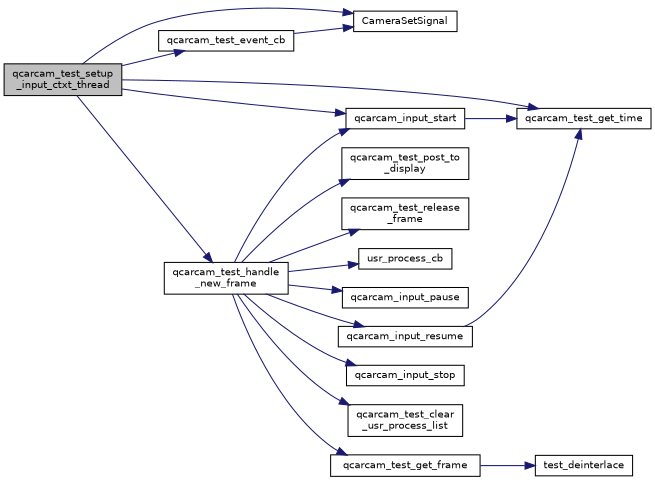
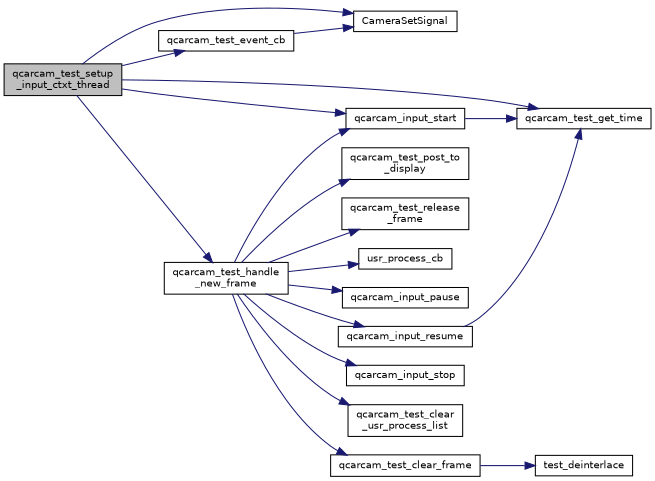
node "qcarcam_test_get_frame": label "qcarcam_test_get_frame" -> "qcarcam_test_clear_frame"
